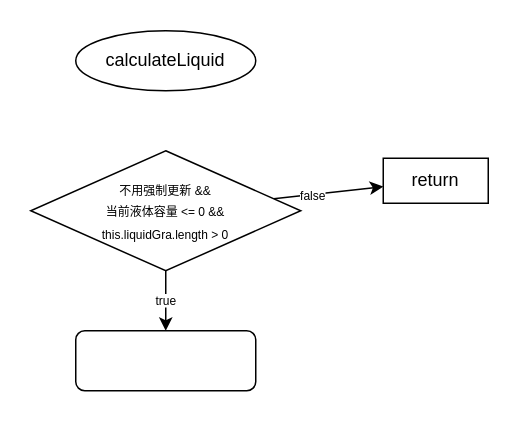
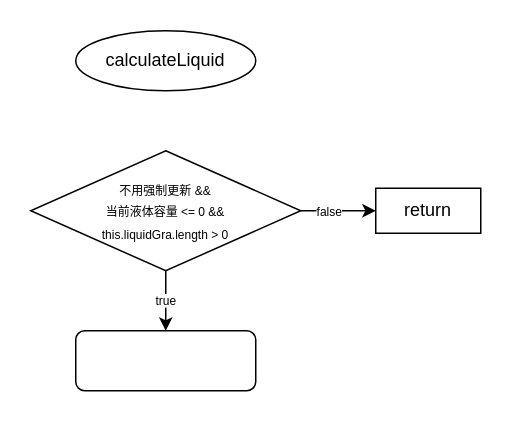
node "return": moved (436, 181) -> (428, 211)
